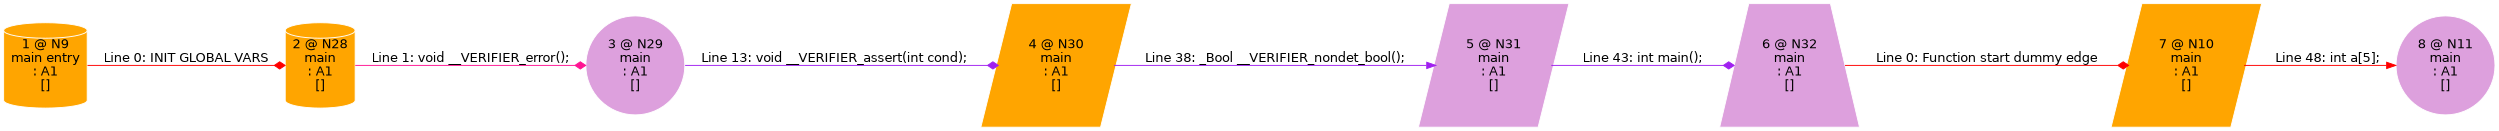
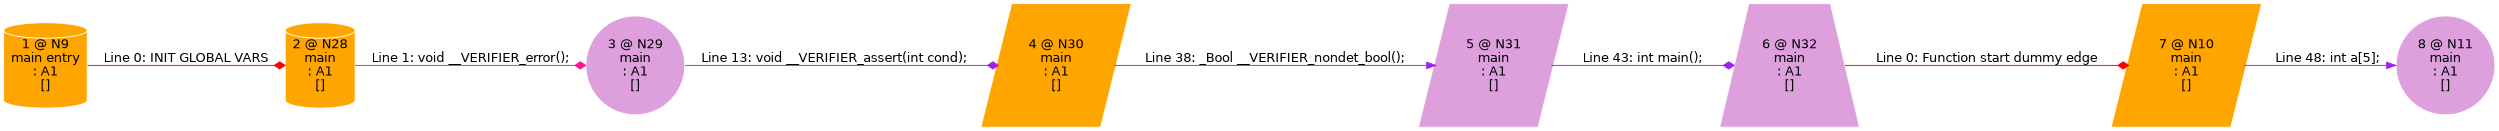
edge "7 @ N10 main : A1 []" -> "8 @ N11 main : A1 []": color red -> purple
